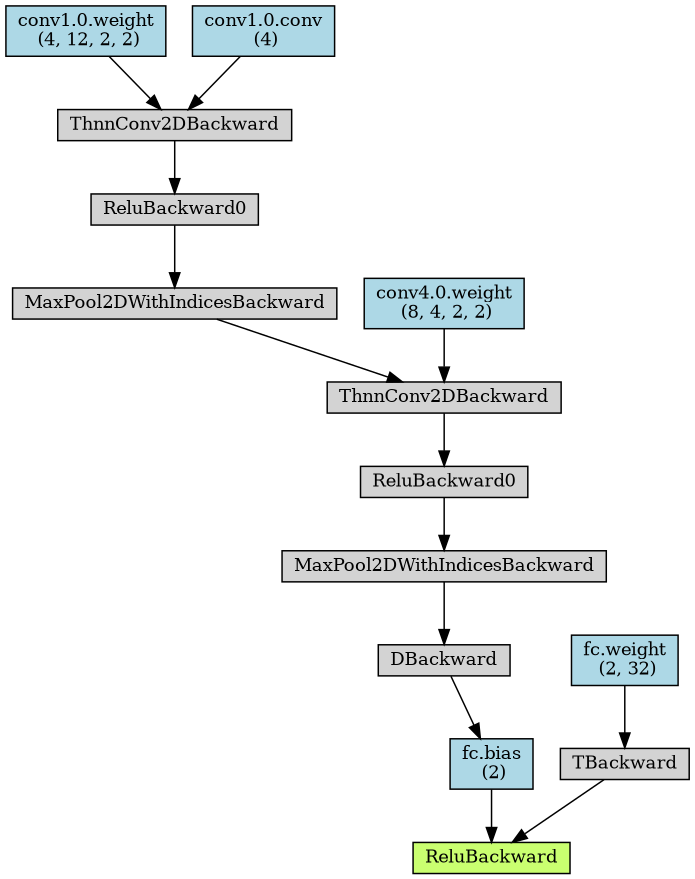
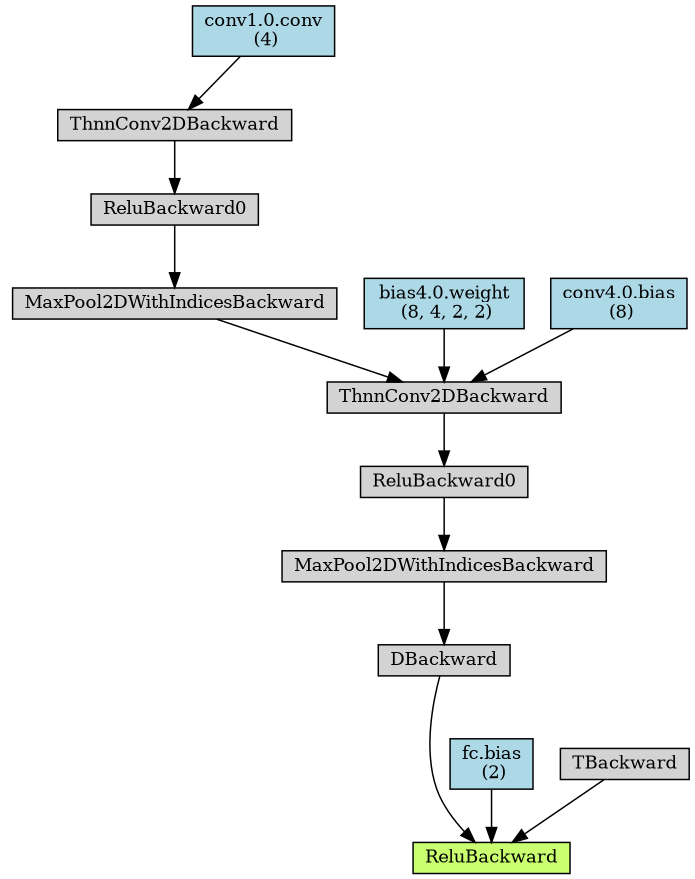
node "conv1.0.weight (4, 12, 2, 2)": removed
node "conv4.0.weight (8, 4, 2, 2)": label "conv4.0.weight (8, 4, 2, 2)" -> "bias4.0.weight (8, 4, 2, 2)"
node "conv4.0.bias (8)": added
node "fc.weight (2, 32)": removed
edge "DBackward" -> "fc.bias (2)": now "DBackward" -> "ReluBackward"
